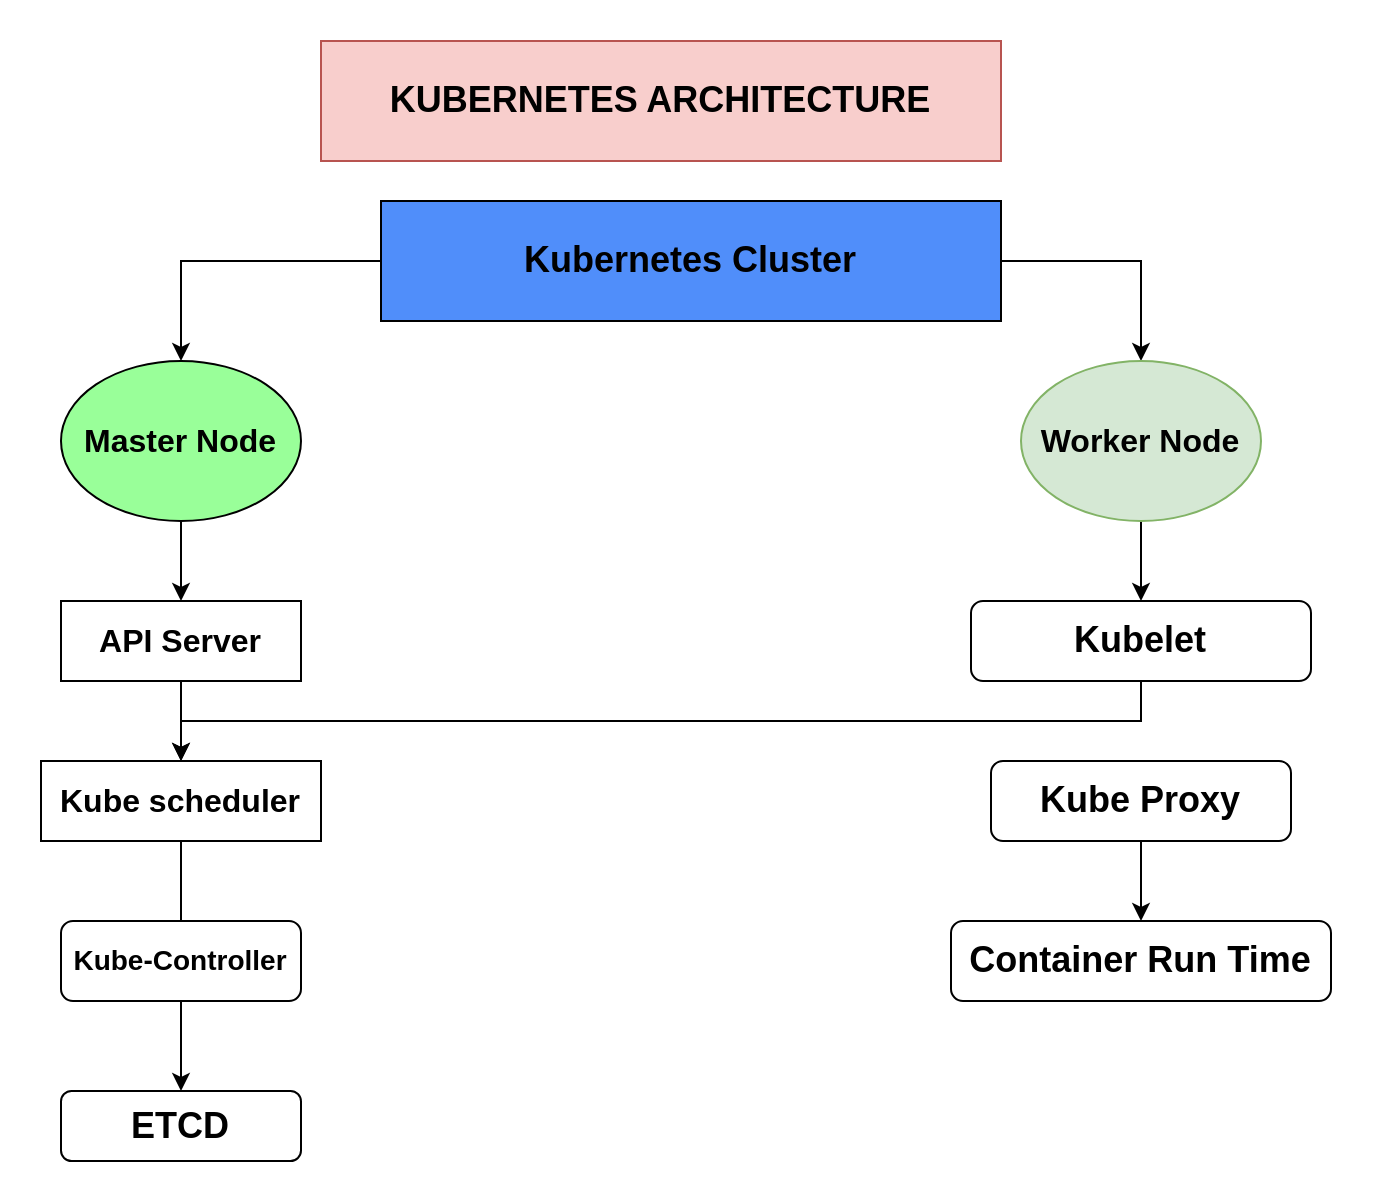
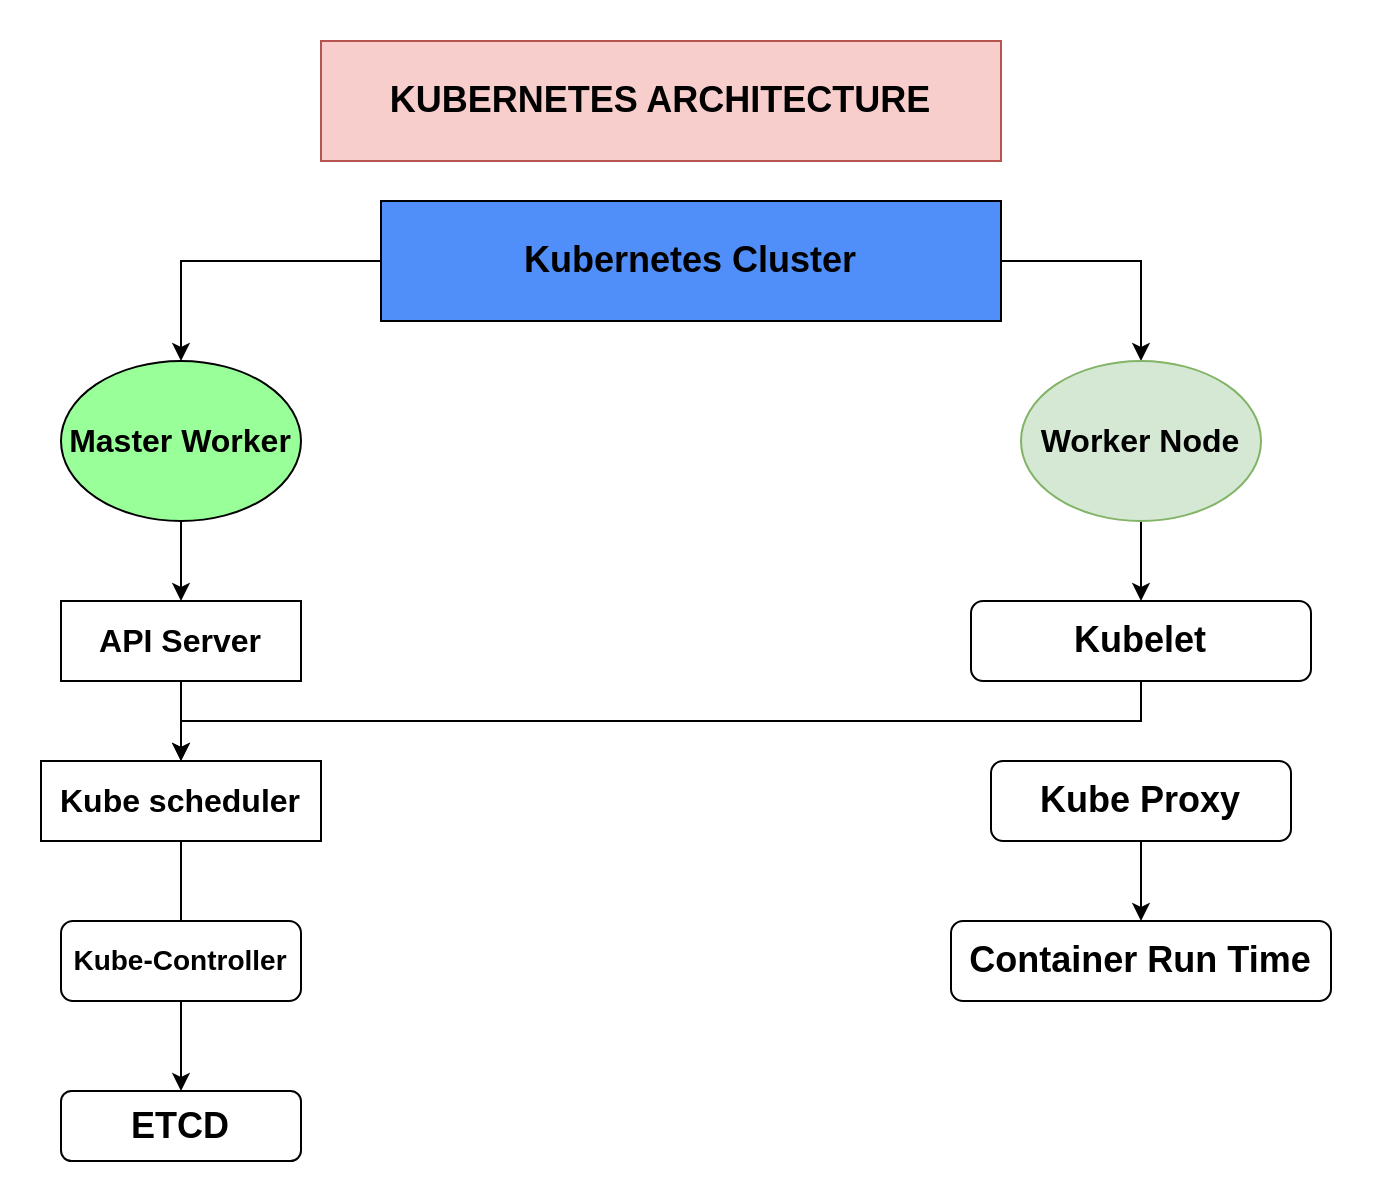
node "Master Node": label "Master Node" -> "Master Worker"
